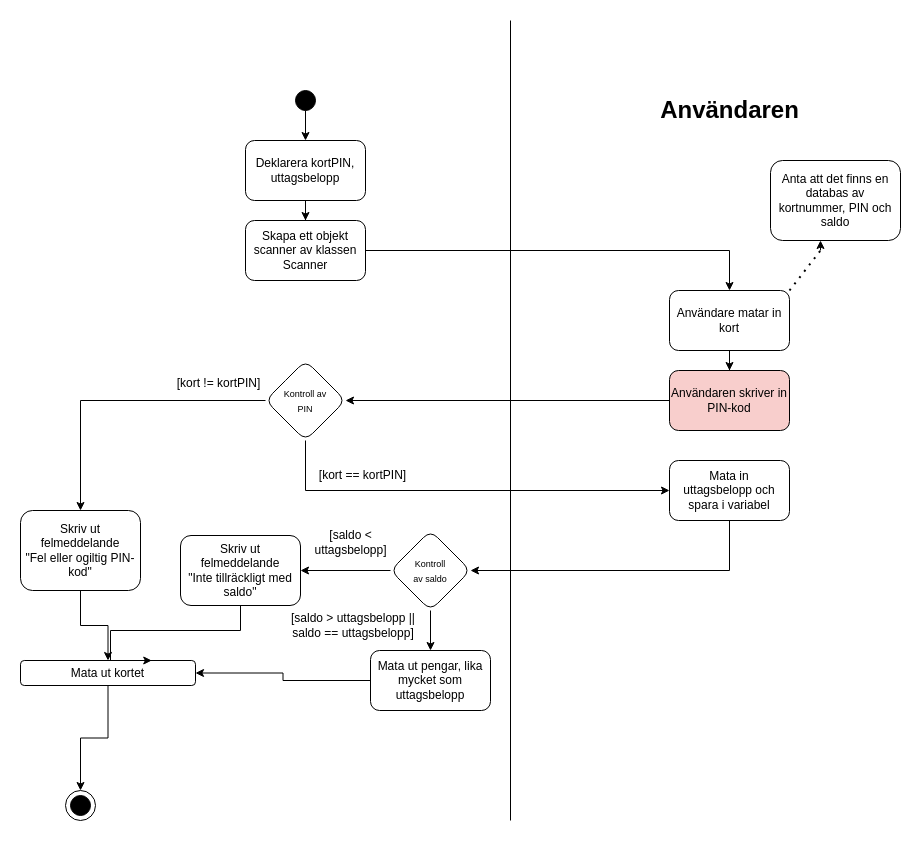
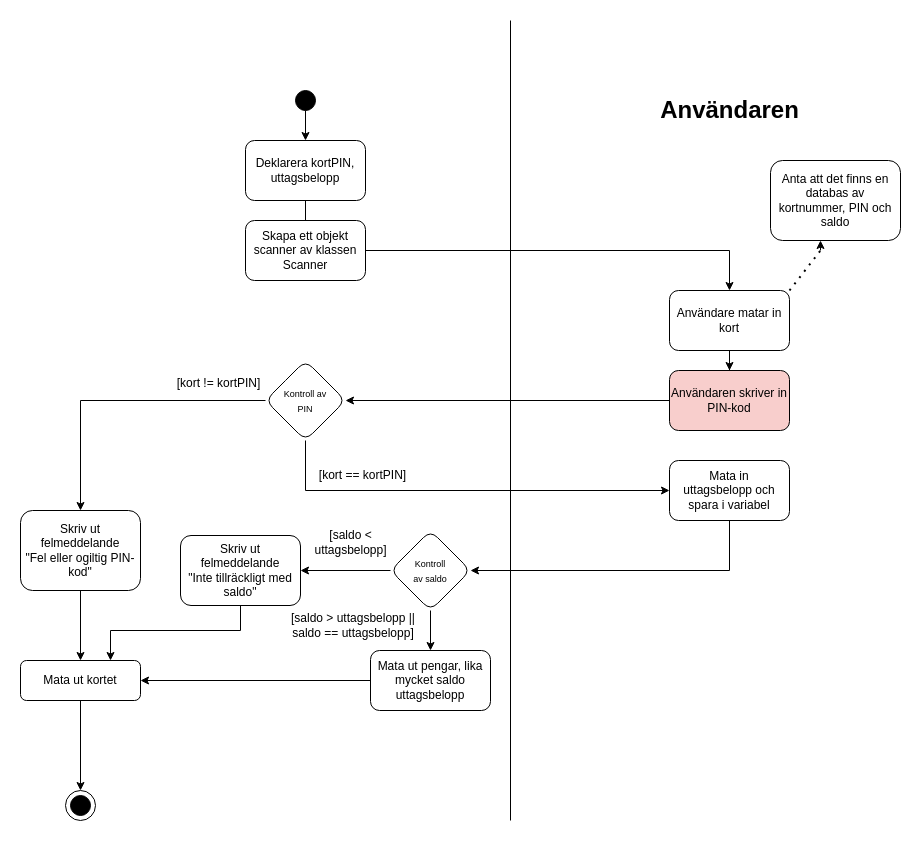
edge "Deklarera kortPIN, uttagsbelopp" -> "Skapa ett objekt scanner av klassen Scanner": arrowhead classic -> none
node "Mata ut kortet": size 175x25 -> 120x40
node "Mata ut pengar, lika mycket som uttagsbelopp": label "Mata ut pengar, lika mycket som uttagsbelopp" -> "Mata ut pengar, lika mycket saldo uttagsbelopp"
